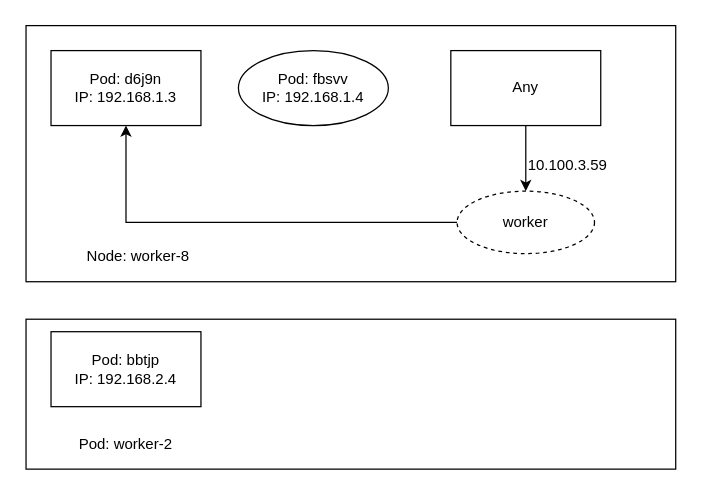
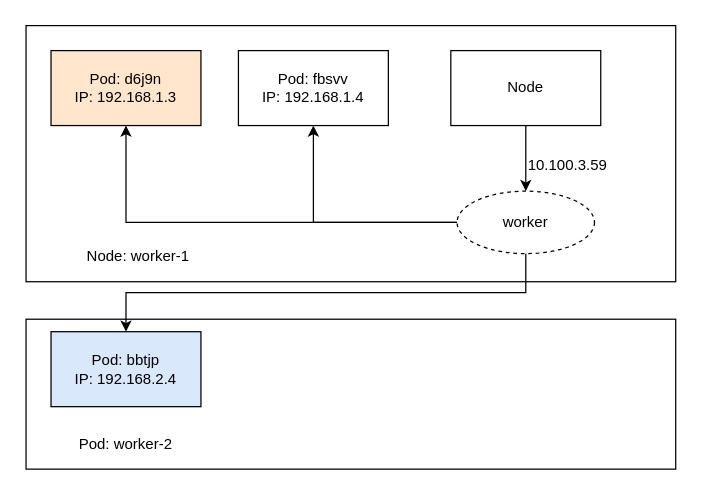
node "Pod: d6j9n IP: 192.168.1.3": fillcolor #ffffff -> #ffe6cc
node "Pod: fbsvv IP: 192.168.1.4": shape ellipse -> rectangle
node "Any": label "Any" -> "Node"
edge "worker" -> "Pod: fbsvv IP: 192.168.1.4": added
node "Node: worker-8": label "Node: worker-8" -> "Node: worker-1"
edge "worker" -> "Pod: bbtjp IP: 192.168.2.4": added
node "Pod: bbtjp IP: 192.168.2.4": fillcolor #ffffff -> #dae8fc
